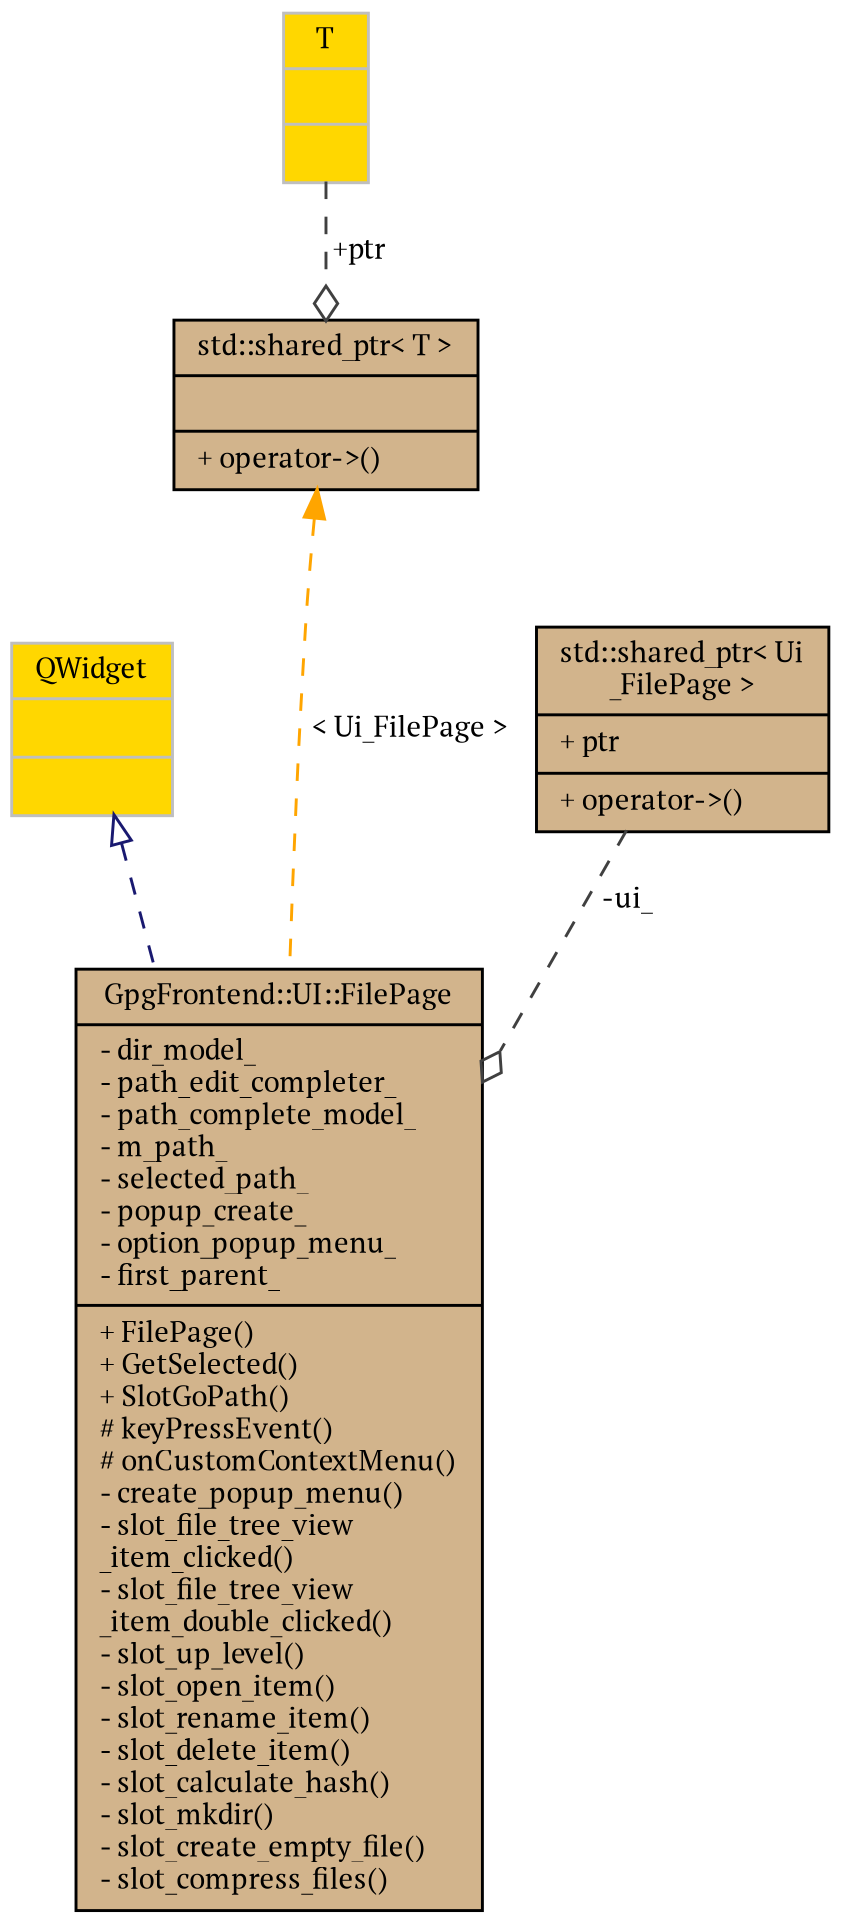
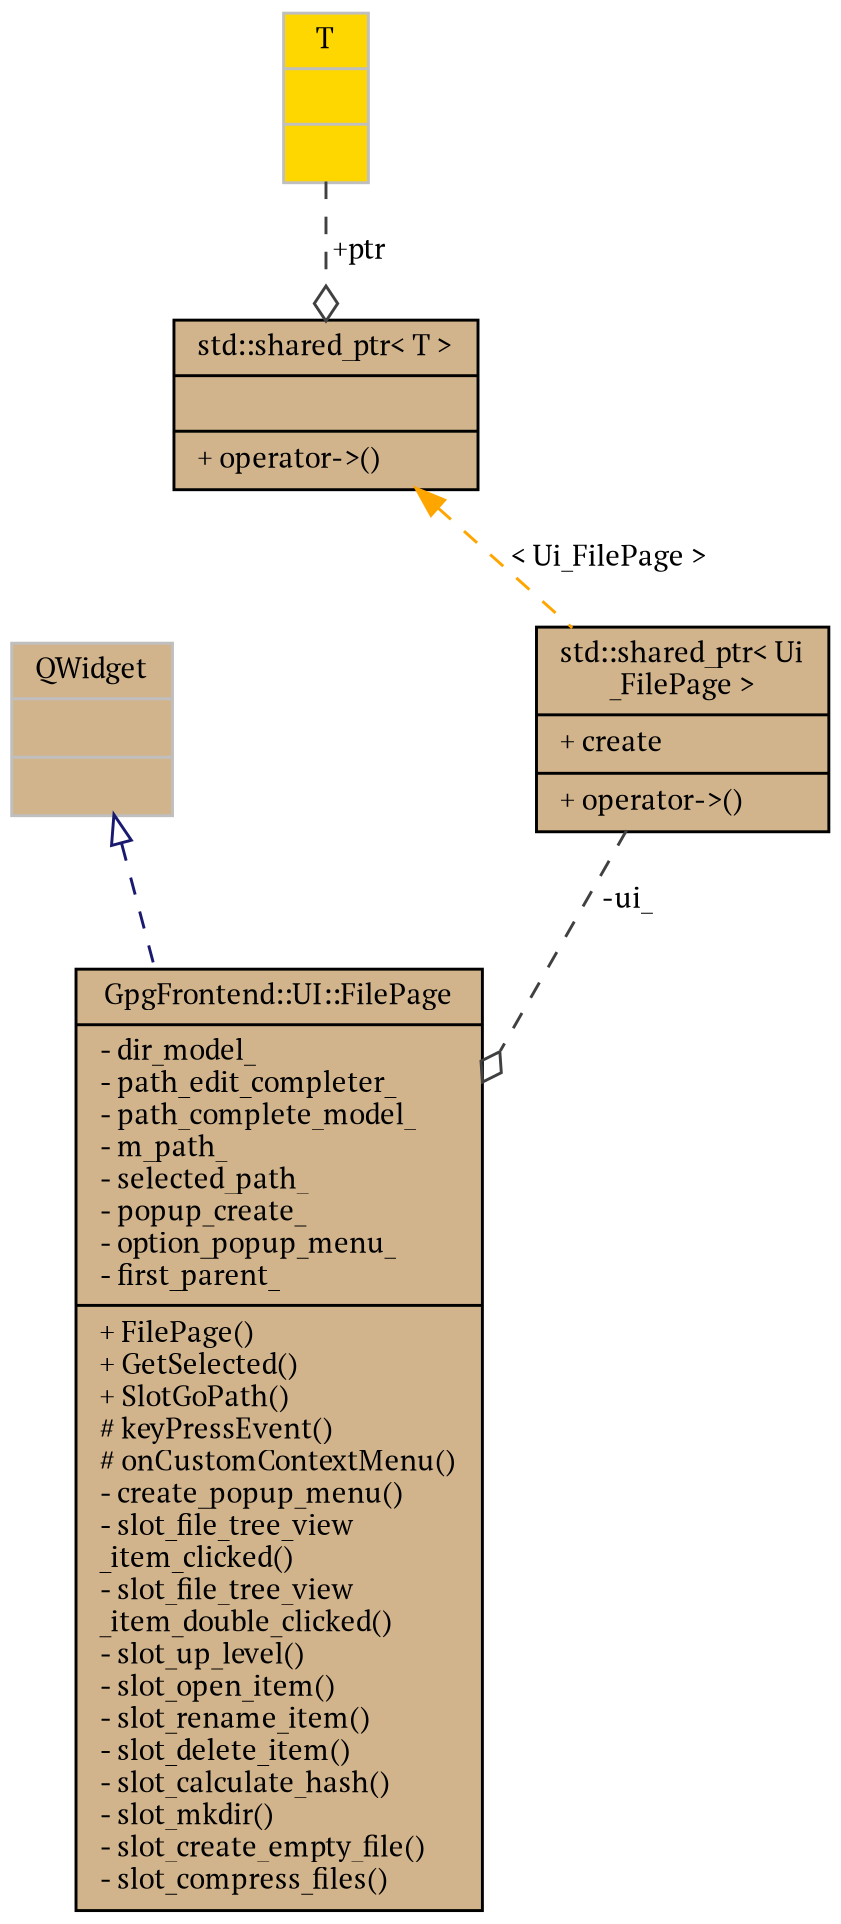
node "QWidget": fillcolor gold -> tan
node "std::shared_ptr< Ui": text "+ ptr" -> "+ create"
edge "GpgFrontend::UI::FilePage" -> "std::shared_ptr< T >": now "std::shared_ptr< Ui" -> "std::shared_ptr< T >"
